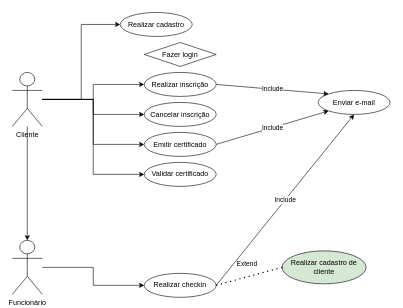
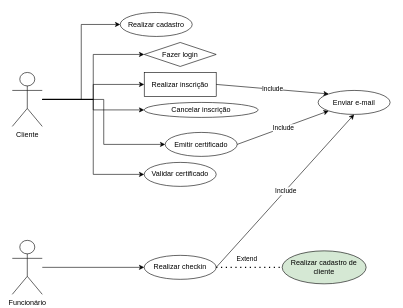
node "Realizar inscrição": shape ellipse -> rectangle
node "Cancelar inscrição": size 72x24 -> 114x15
node "Emitir certificado": moved (180, 144) -> (201, 144)
edge "Cliente" -> "Funcionário": now "Cliente" -> "Fazer login"
node "Realizar checkin": moved (180, 285) -> (180, 267)
